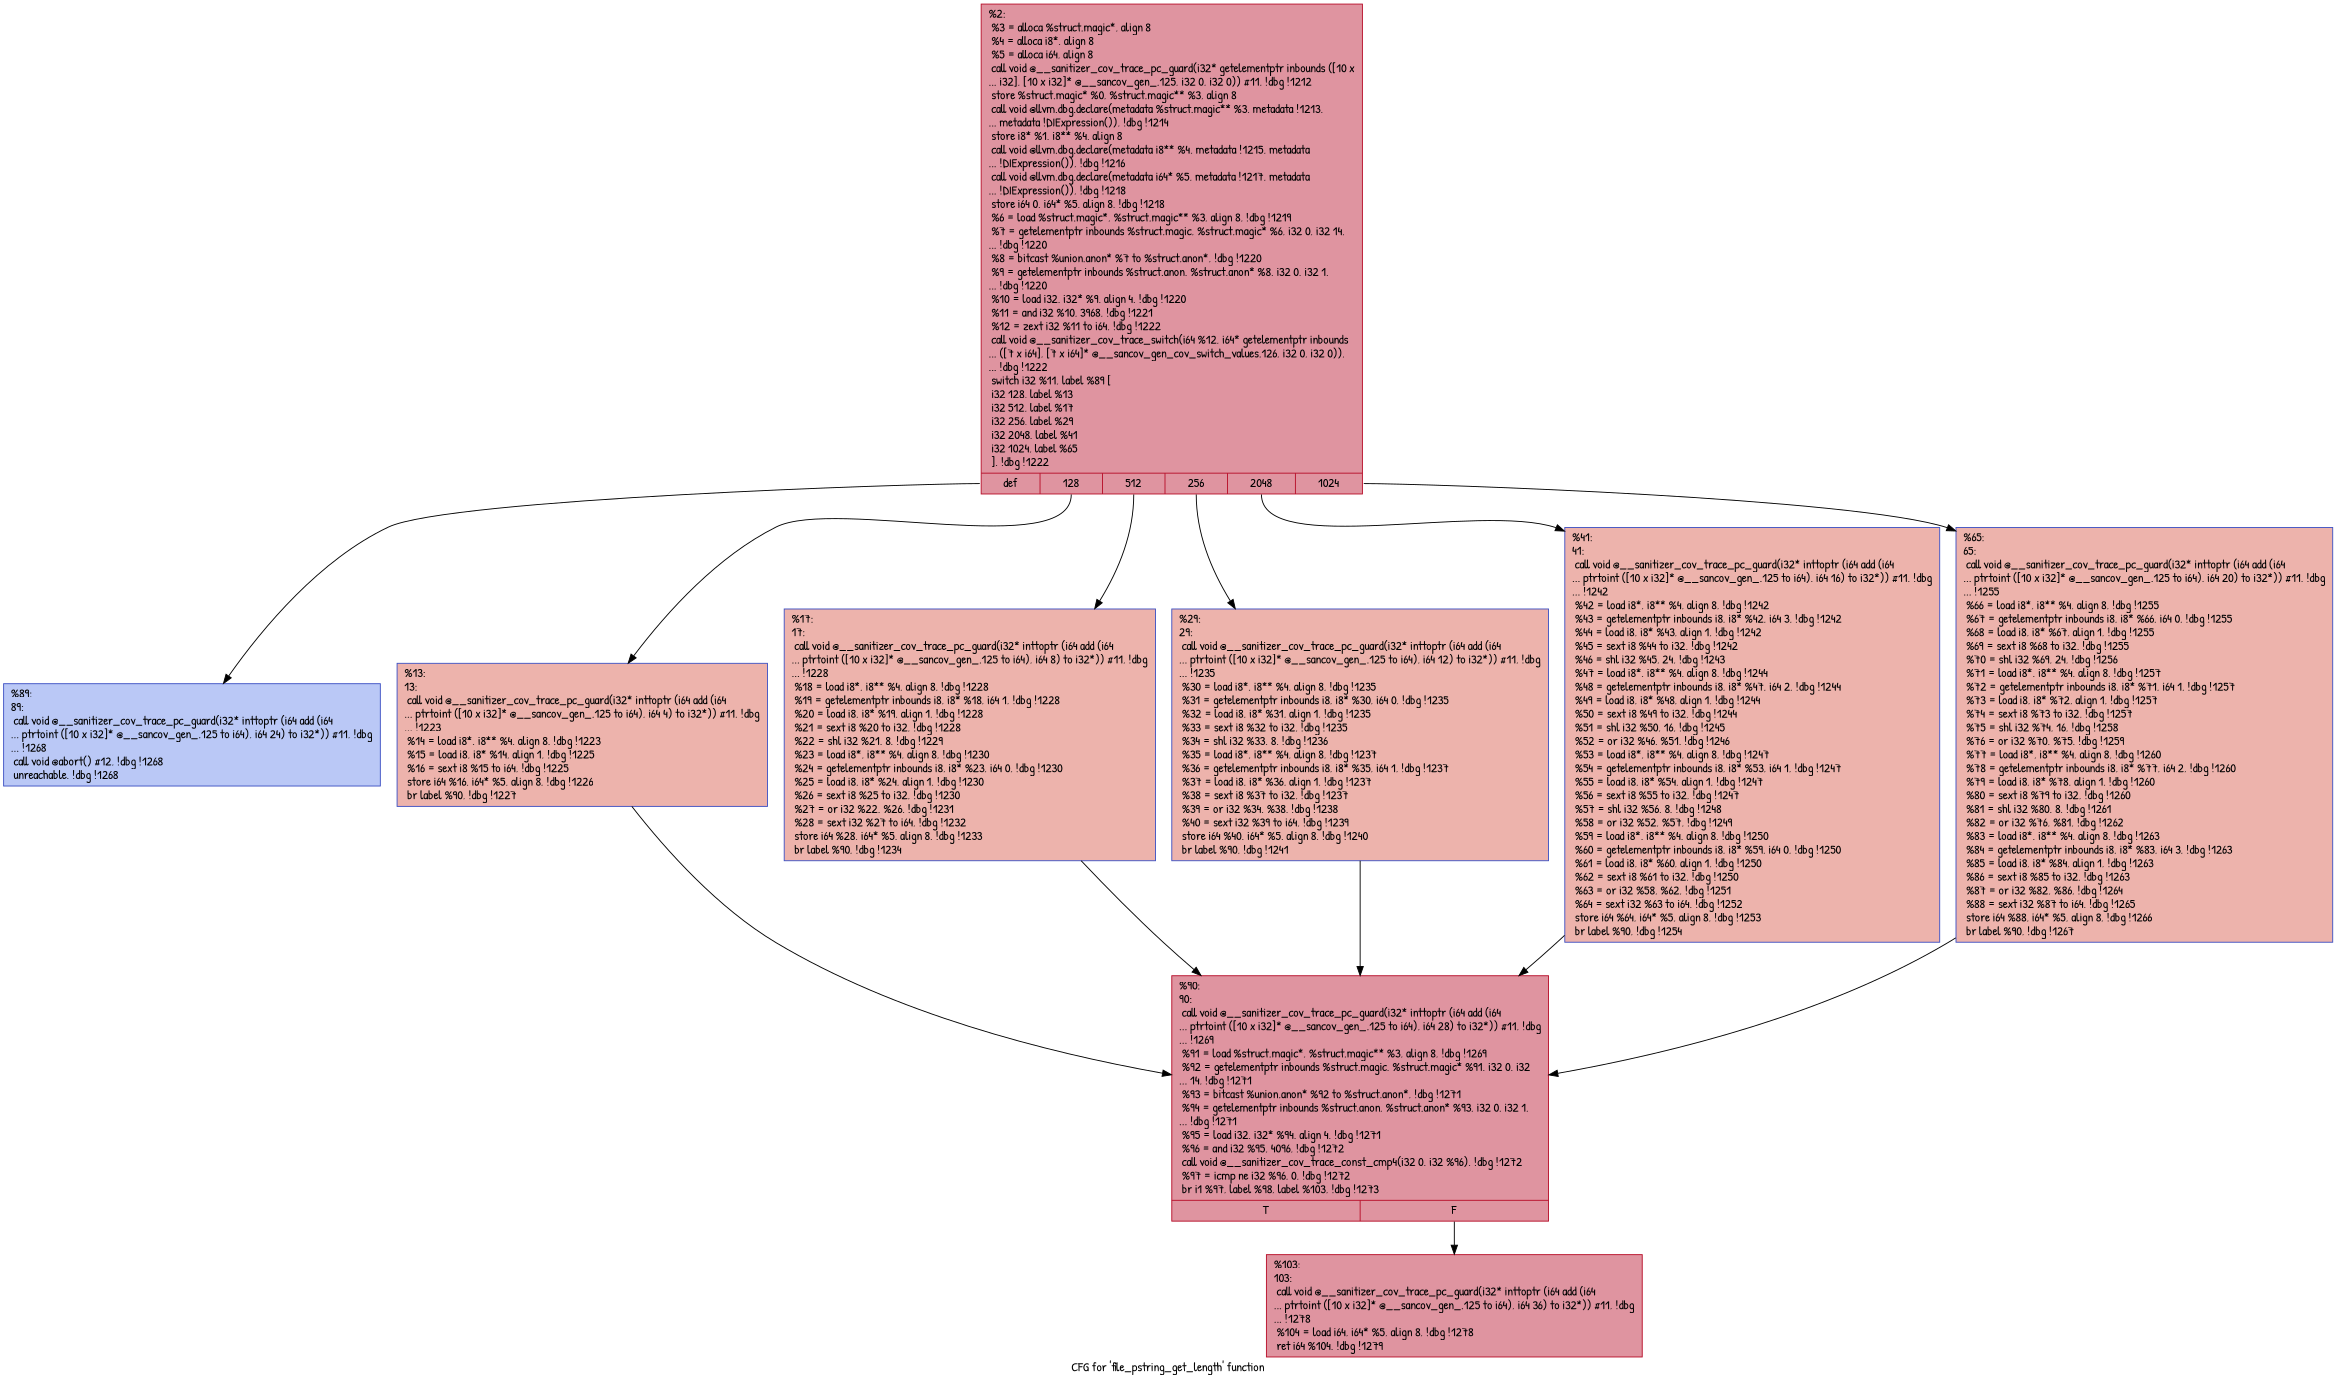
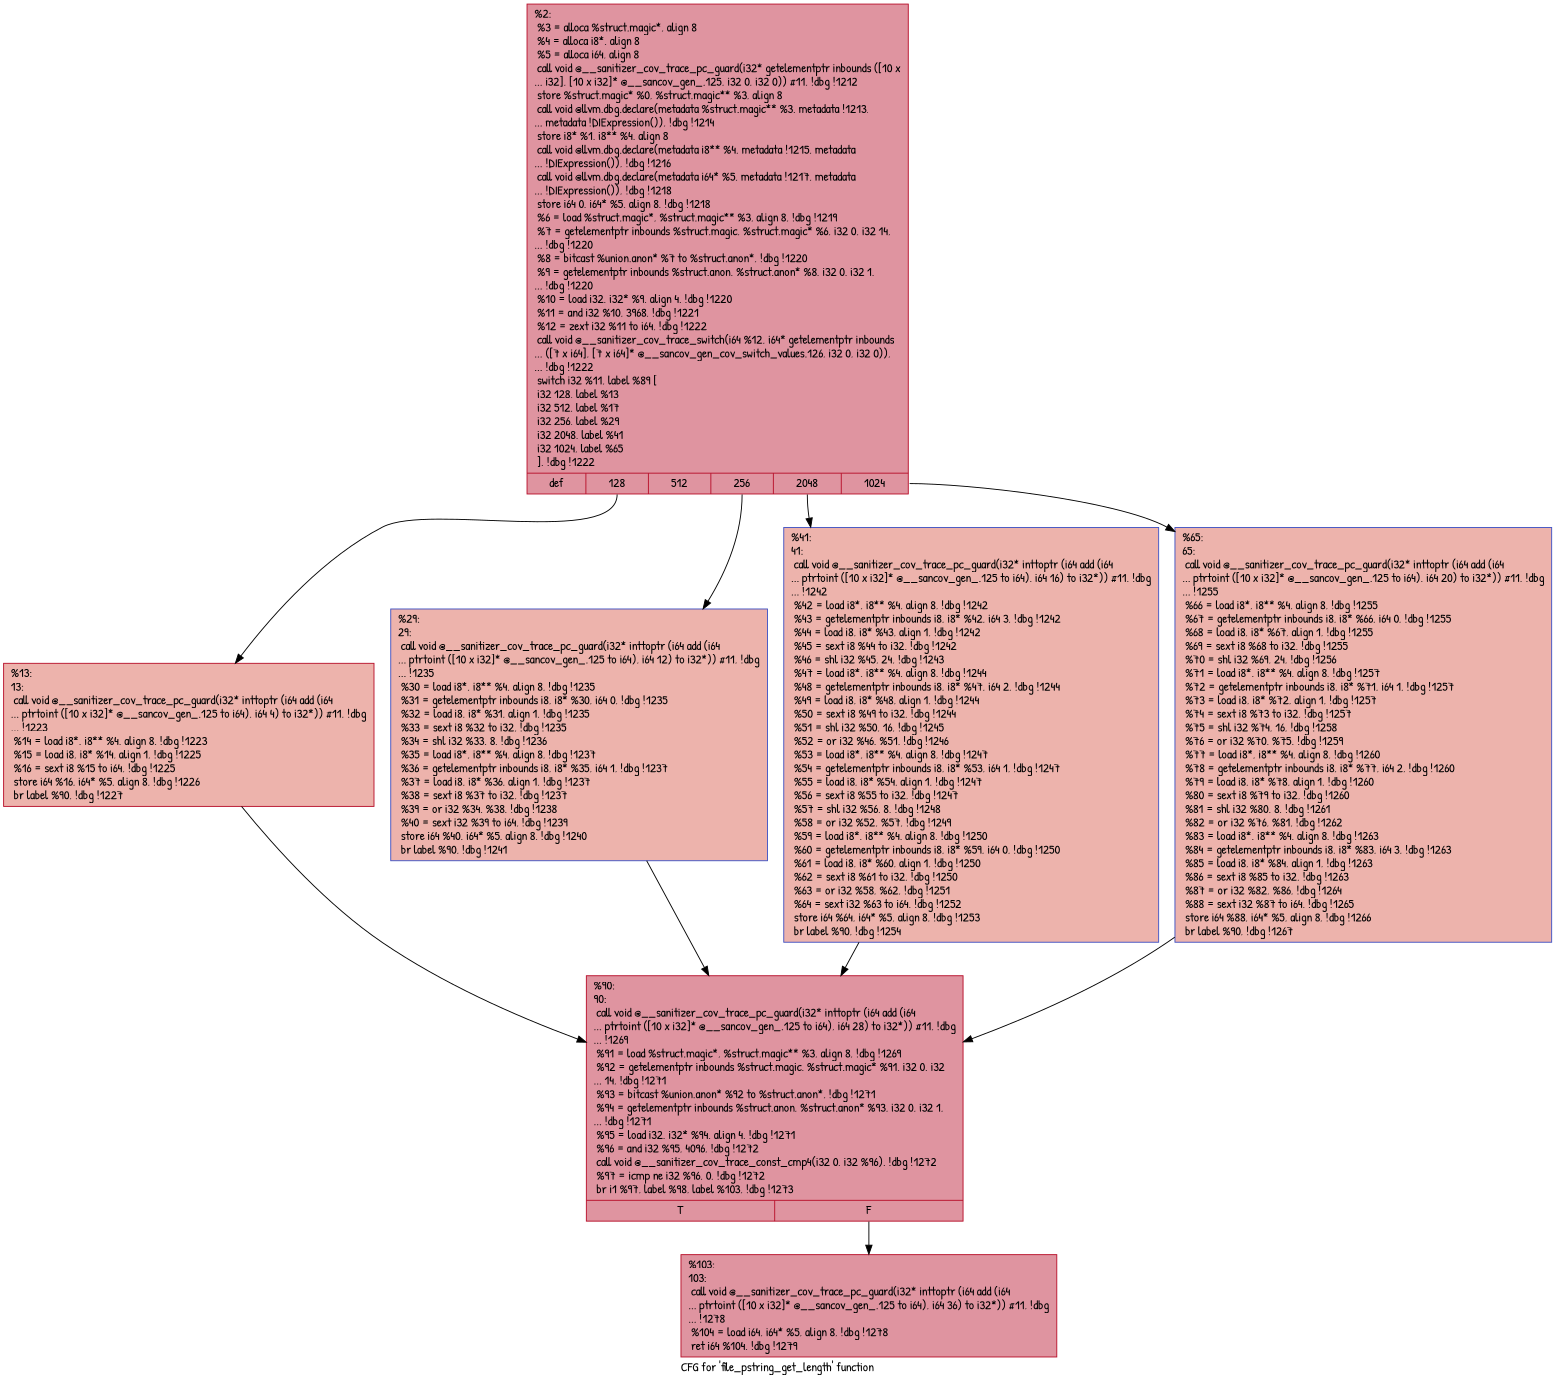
node "%89:": removed
node "%13:": color #3d50c3ff -> #b70d28ff
node "%17:": removed
